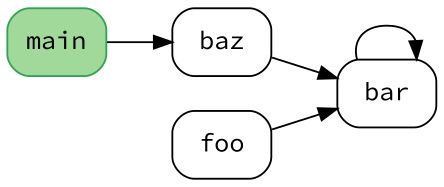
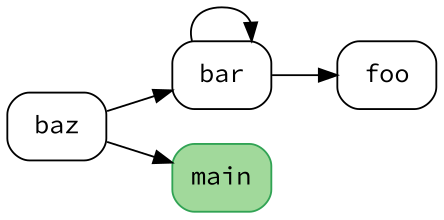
edge "main" -> "baz": reversed
edge "foo" -> "bar": reversed
